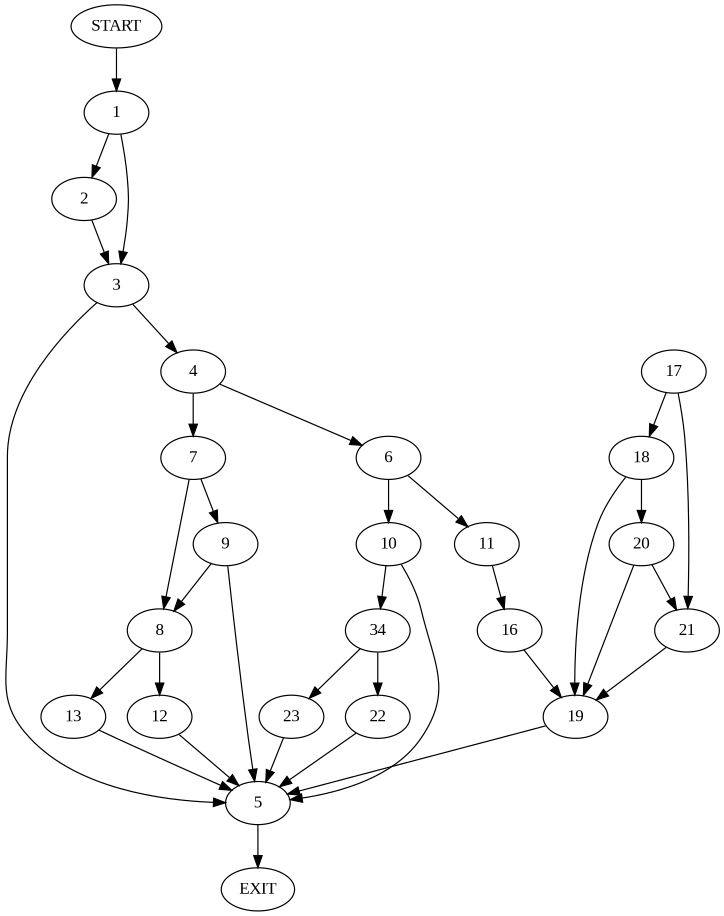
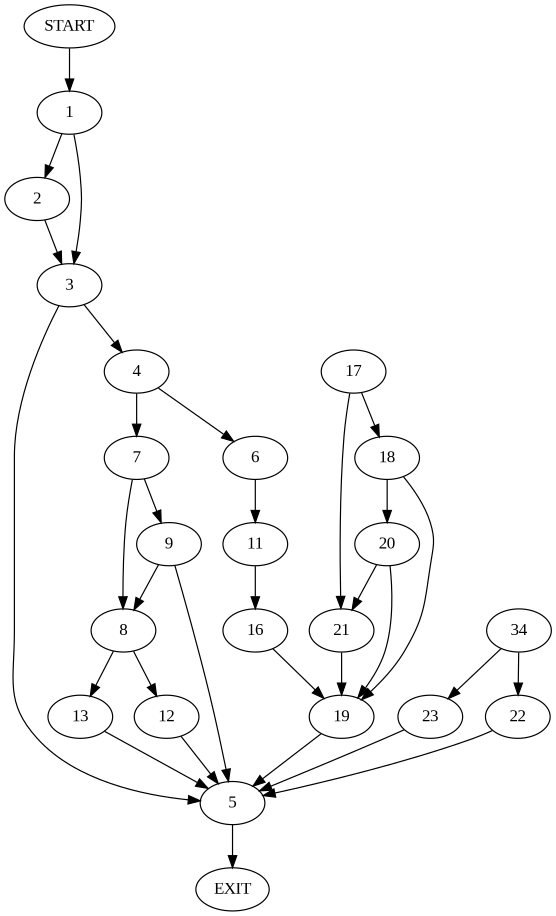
node "10": removed
